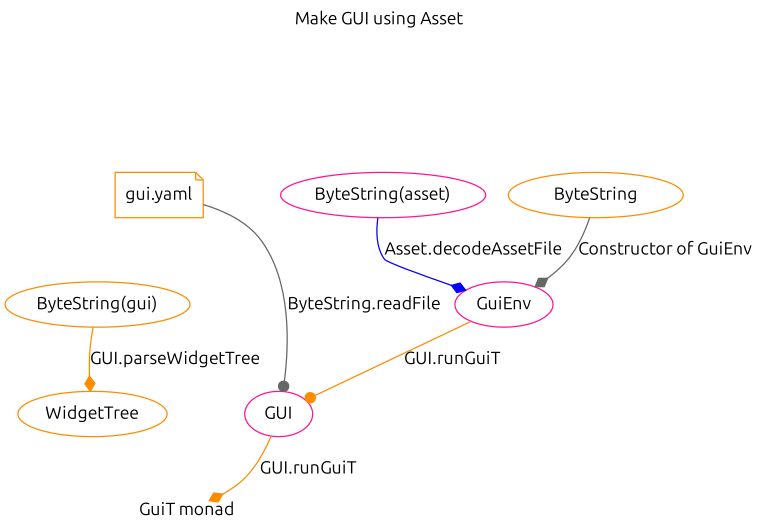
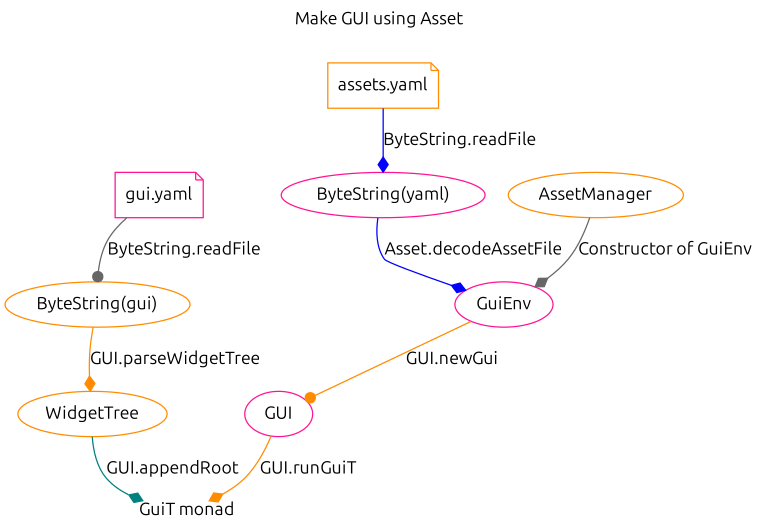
node "assets.yaml": added
node "gui.yaml": color darkorange -> deeppink
node "ByteString(asset)": label "ByteString(asset)" -> "ByteString(yaml)"
node "ByteString": label "ByteString" -> "AssetManager"
edge "gui.yaml" -> "GUI": now "gui.yaml" -> "ByteString(gui)"
edge "GuiEnv" -> "GUI": label "GUI.runGuiT" -> "GUI.newGui"
edge "WidgetTree" -> "GuiT monad": added, label "GUI.appendRoot"
